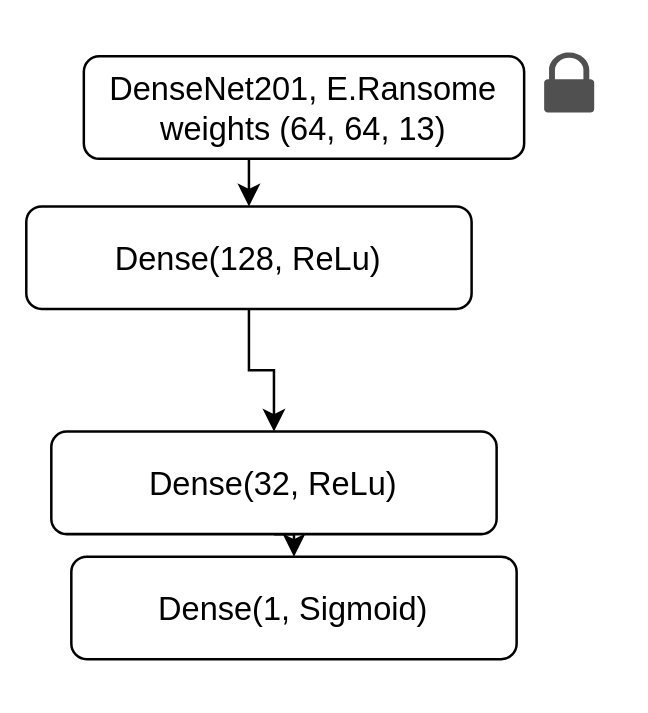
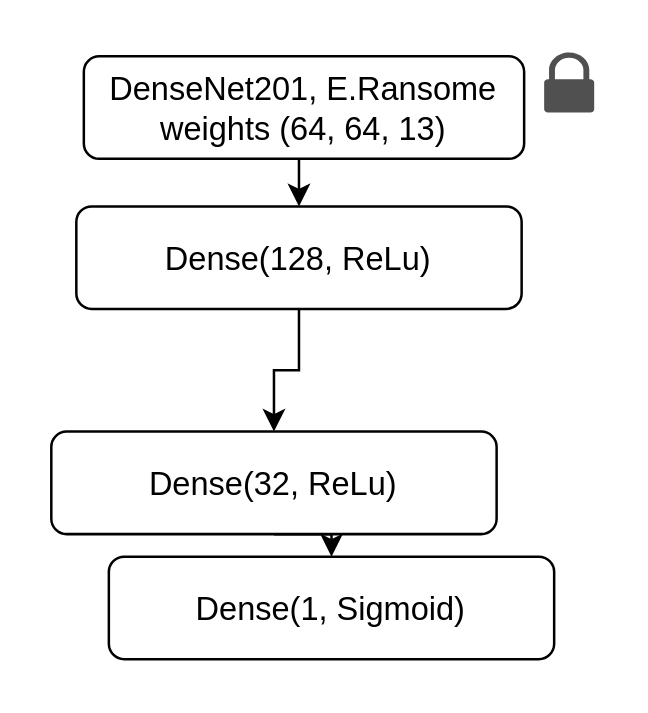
node "Dense(128, ReLu)": moved (249, 258) -> (299, 258)
node "Dense(1, Sigmoid)": moved (294, 608) -> (331, 608)
